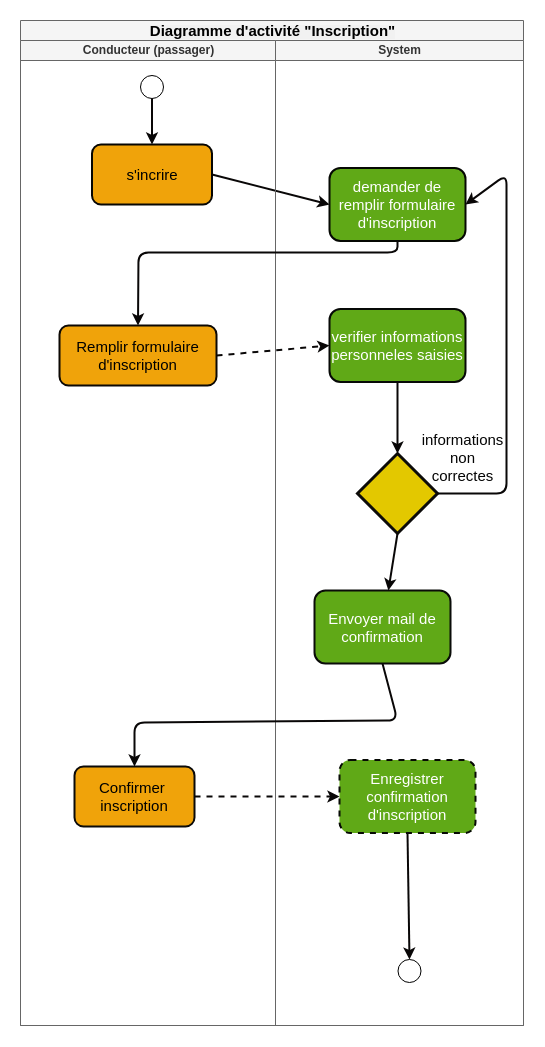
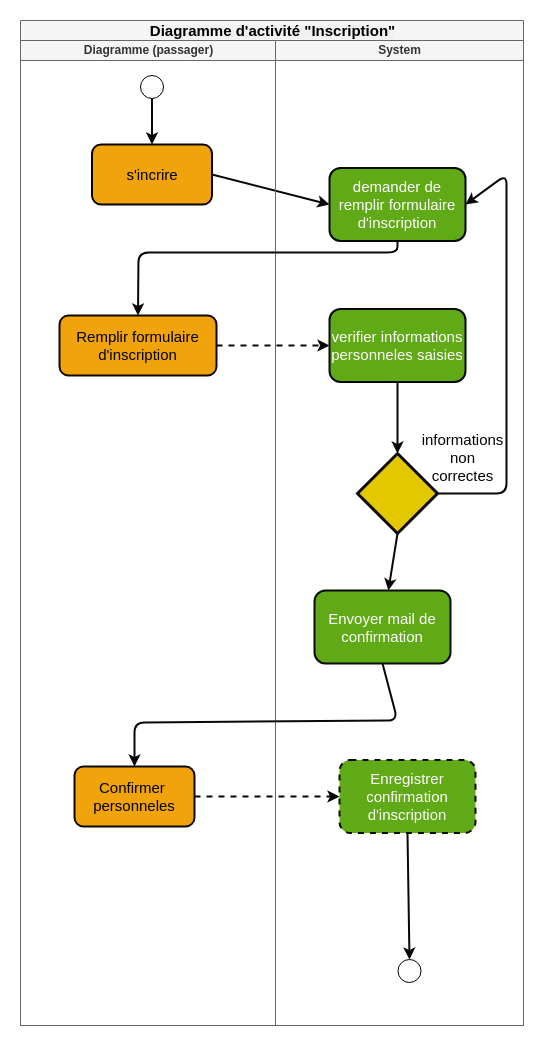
node "Conducteur (passager)": label "Conducteur (passager)" -> "Diagramme (passager)"
node "Remplir formulaire d'inscription": moved (138, 356) -> (138, 346)
node "Confirmer inscription": label "Confirmer inscription" -> "Confirmer personneles"
